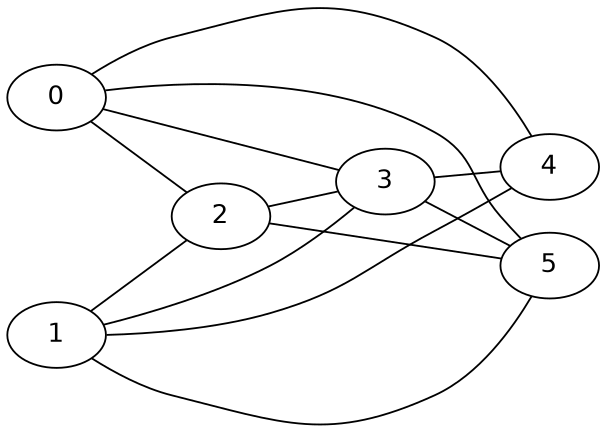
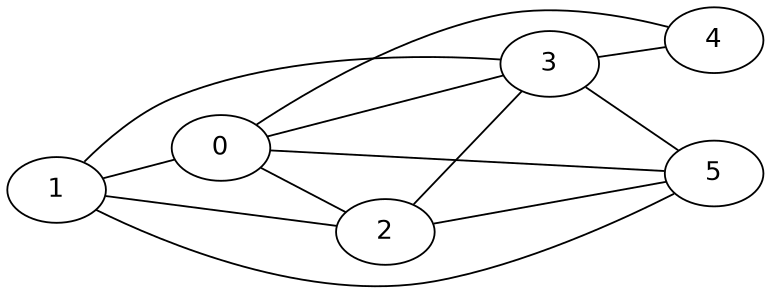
edge "4" -- "1": now "0" -- "1"
